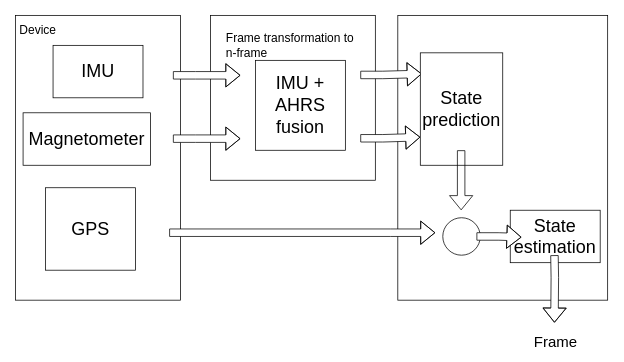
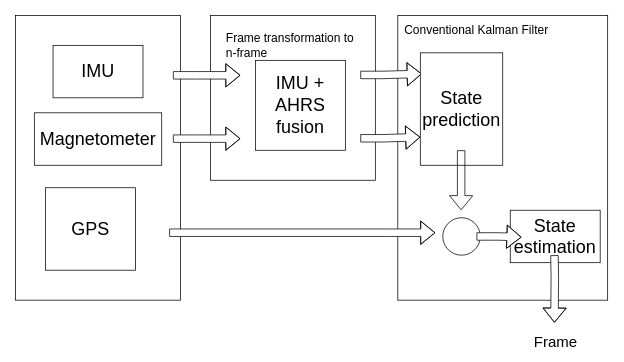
node "Device": removed
node "Conventional Kalman Filter": added
node "Magnetometer": moved (87, 139) -> (98, 139)
